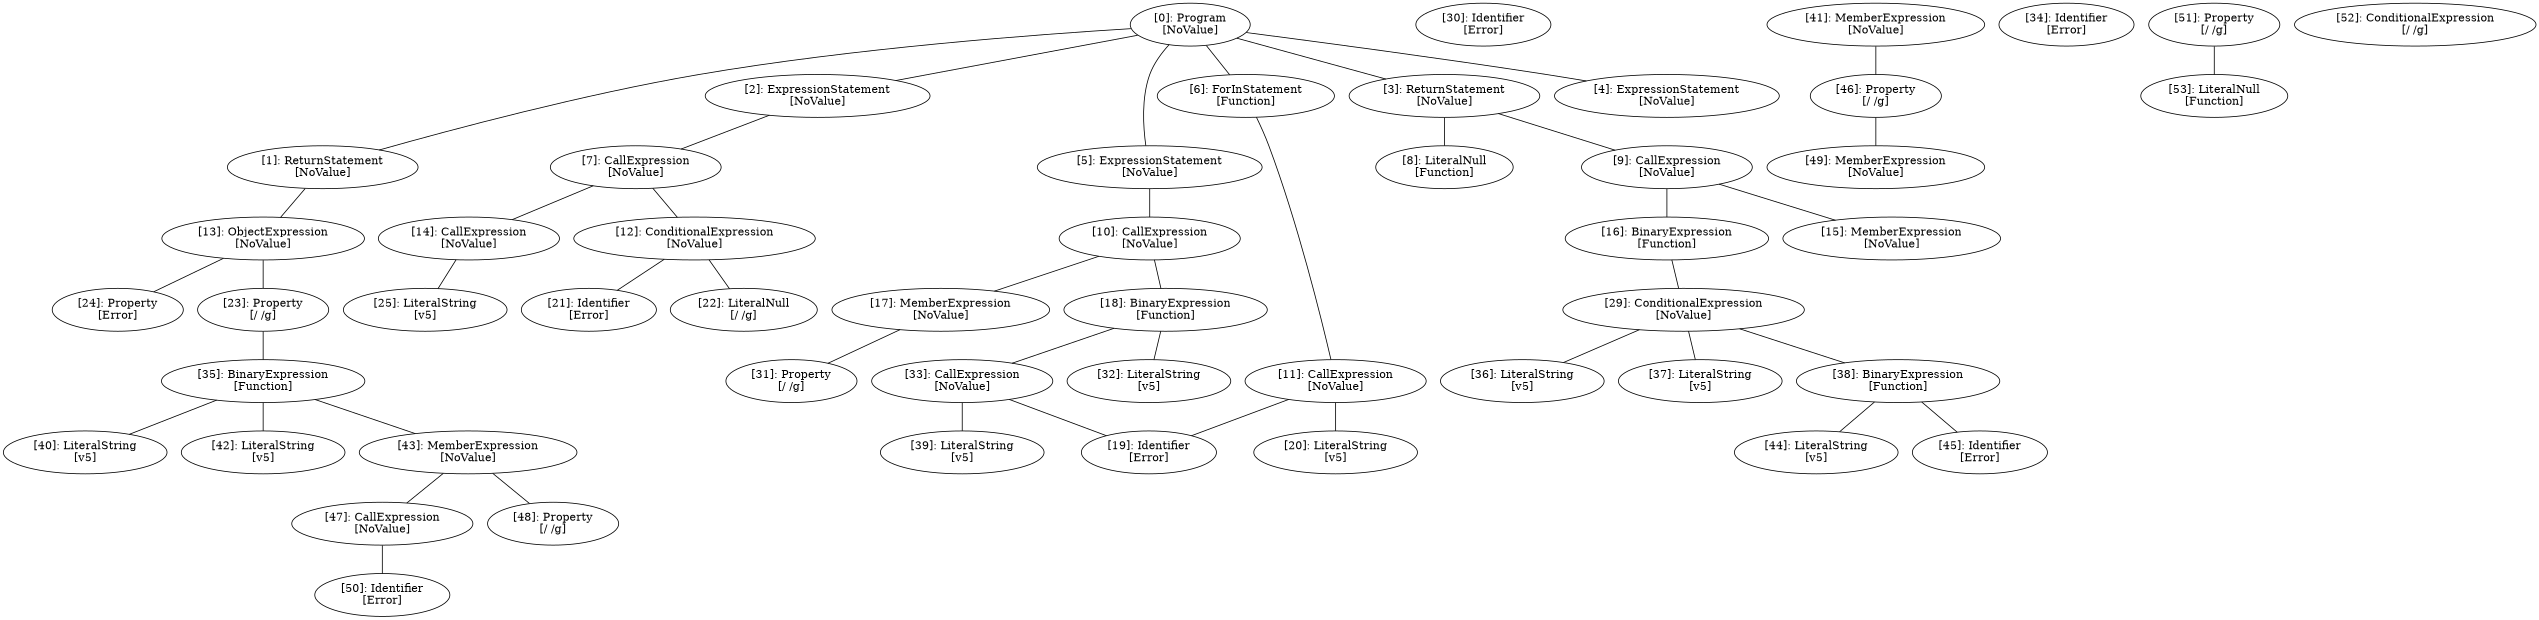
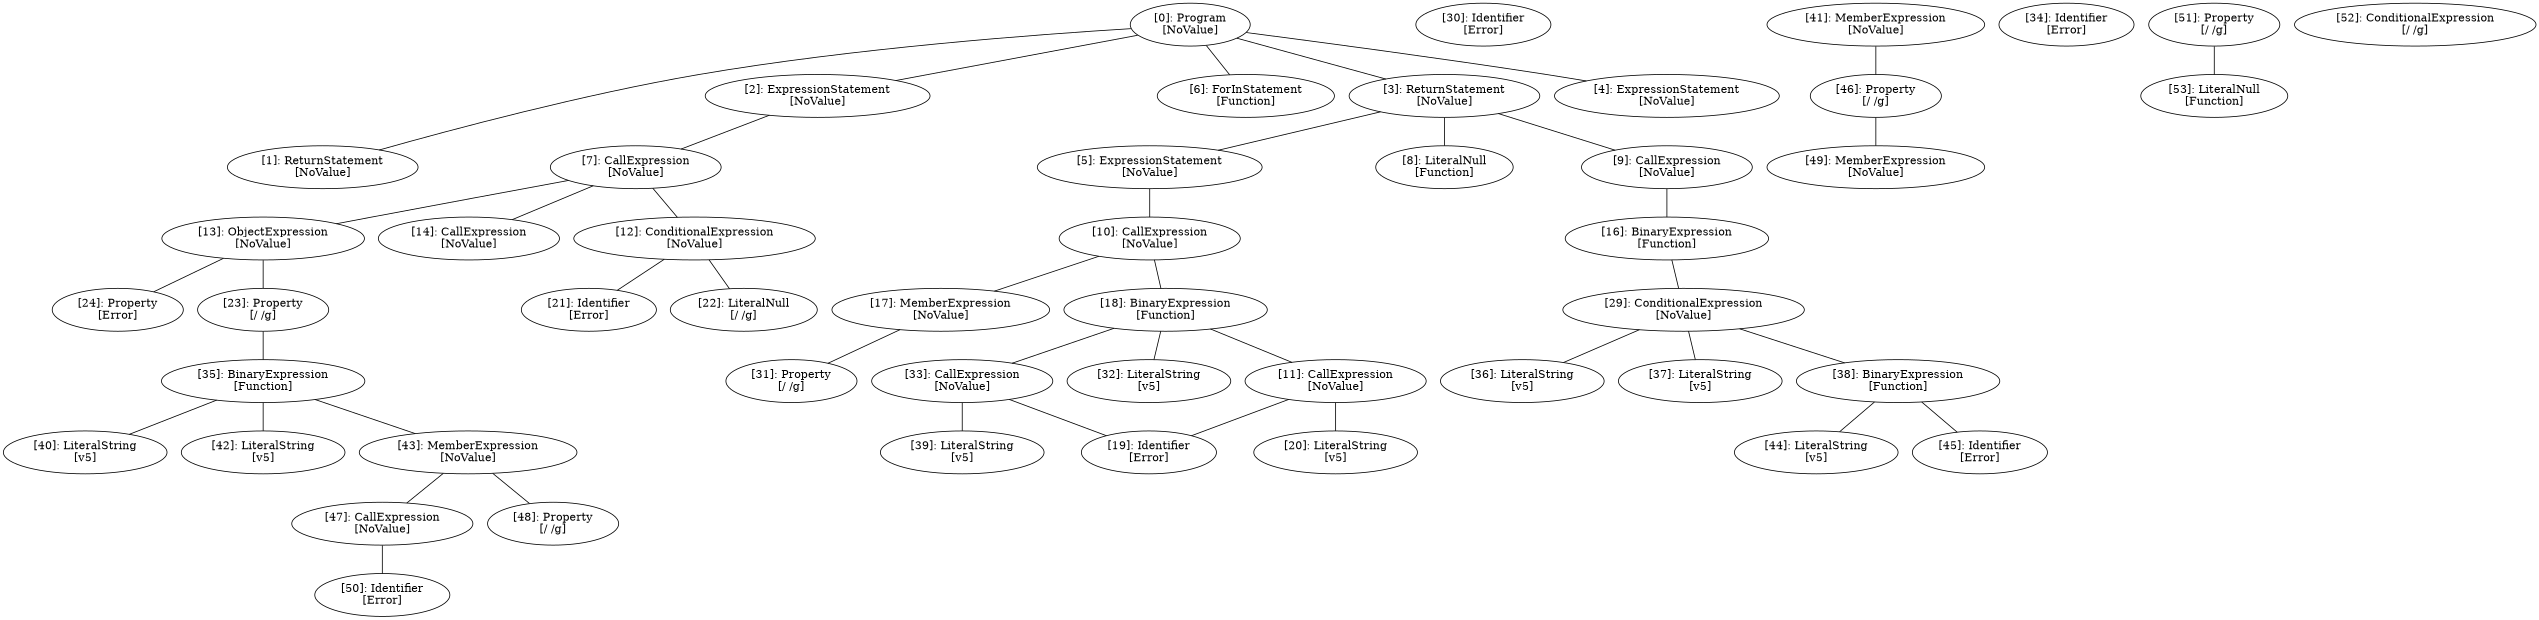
edge "[0]: Program [NoValue]" -- "[5]: ExpressionStatement [NoValue]": now "[3]: ReturnStatement [NoValue]" -- "[5]: ExpressionStatement [NoValue]"
edge "[1]: ReturnStatement [NoValue]" -- "[13]: ObjectExpression [NoValue]": now "[7]: CallExpression [NoValue]" -- "[13]: ObjectExpression [NoValue]"
edge "[6]: ForInStatement [Function]" -- "[11]: CallExpression [NoValue]": now "[18]: BinaryExpression [Function]" -- "[11]: CallExpression [NoValue]"
node "[15]: MemberExpression [NoValue]": removed
node "[25]: LiteralString [v5]": removed
